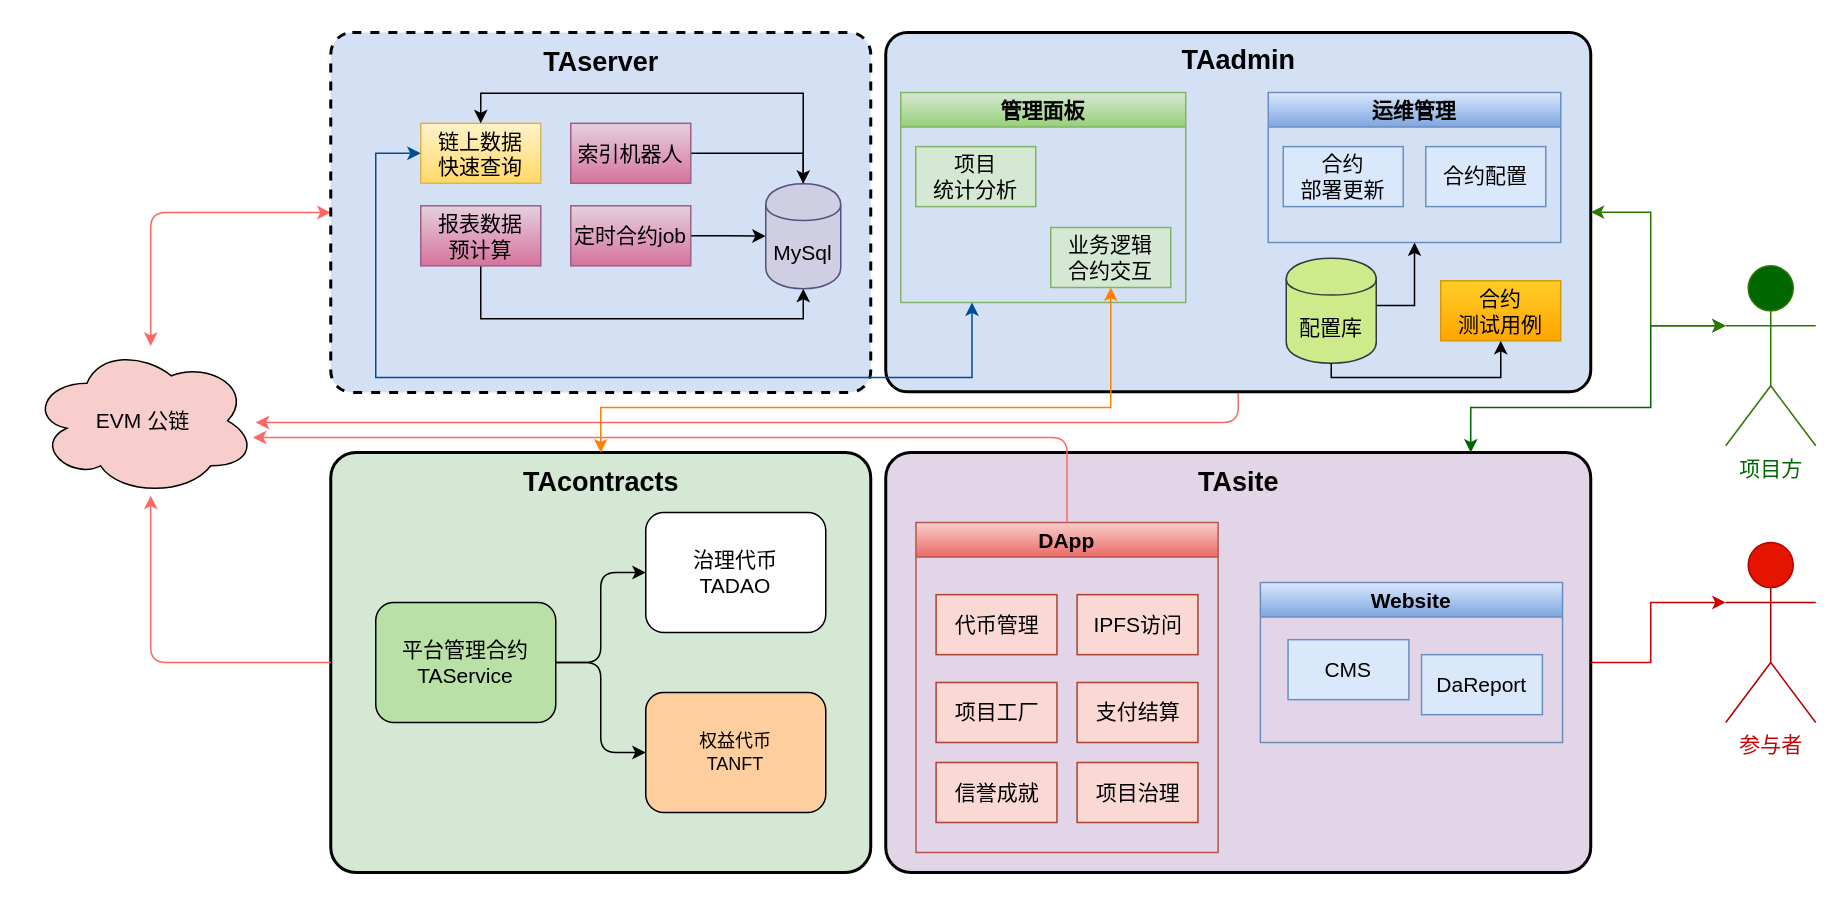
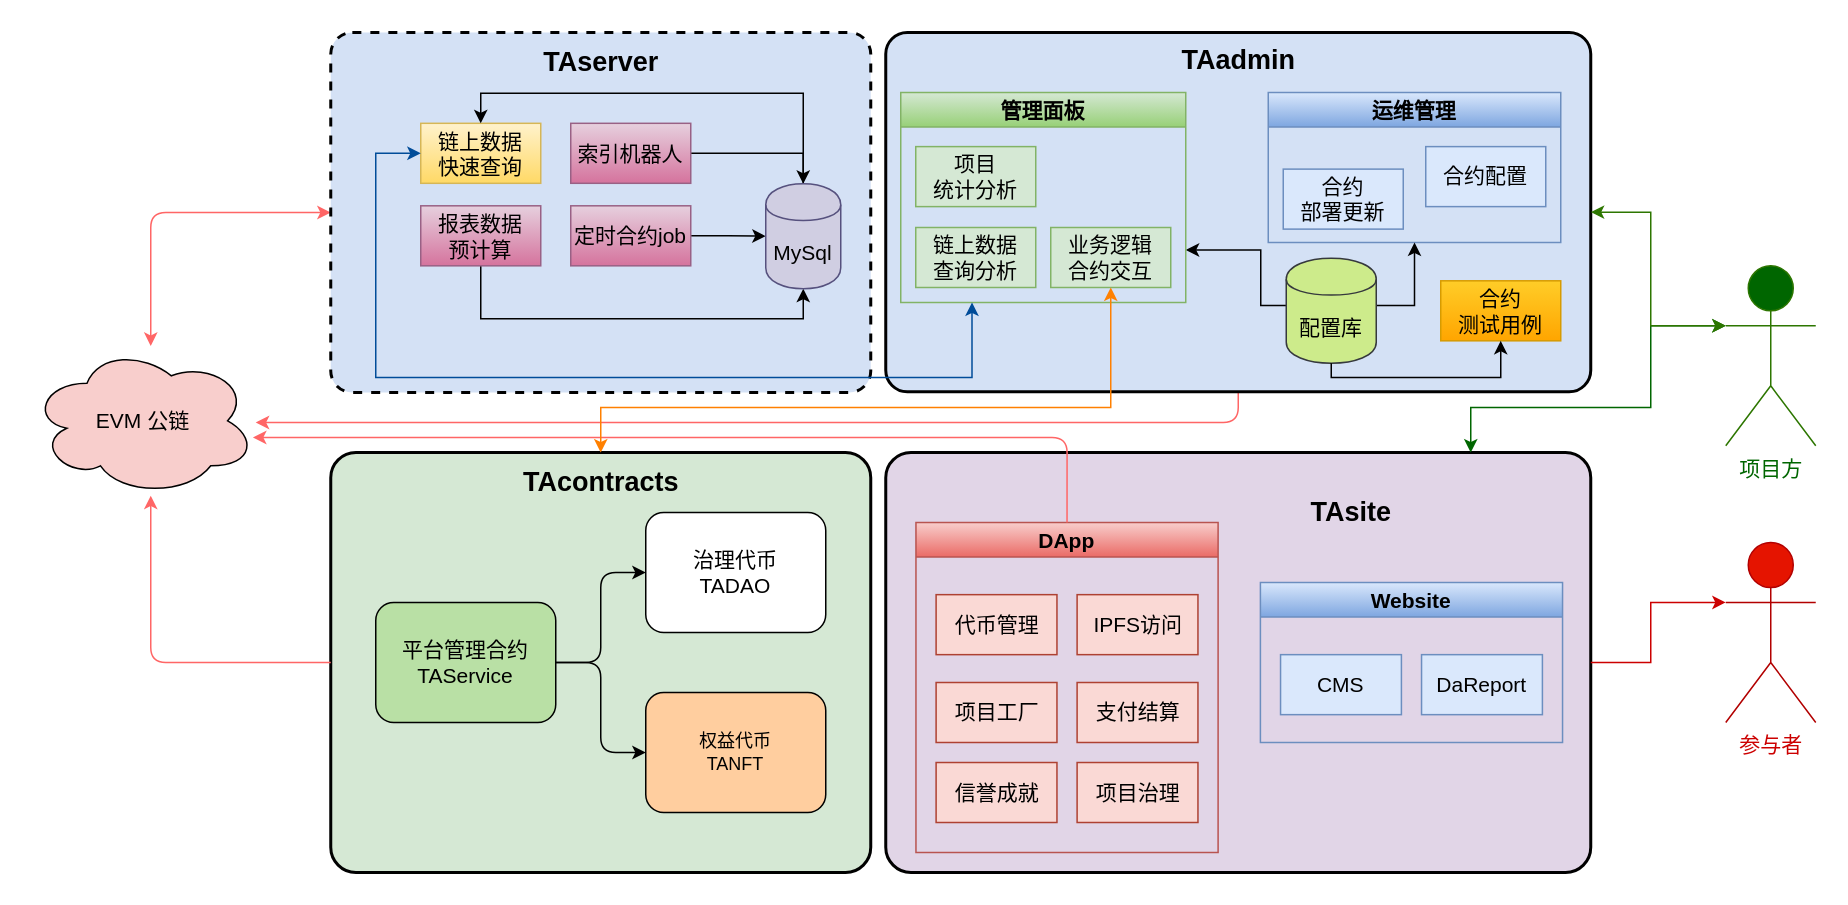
node "合约 部署更新": moved (1343, 176) -> (1343, 199)
node "链上数据 查询分析": added
edge "配置库" -> "管理面板": added
node "TAsite": moved (1238, 482) -> (1351, 512)
node "CMS": moved (1348, 669) -> (1341, 684)
